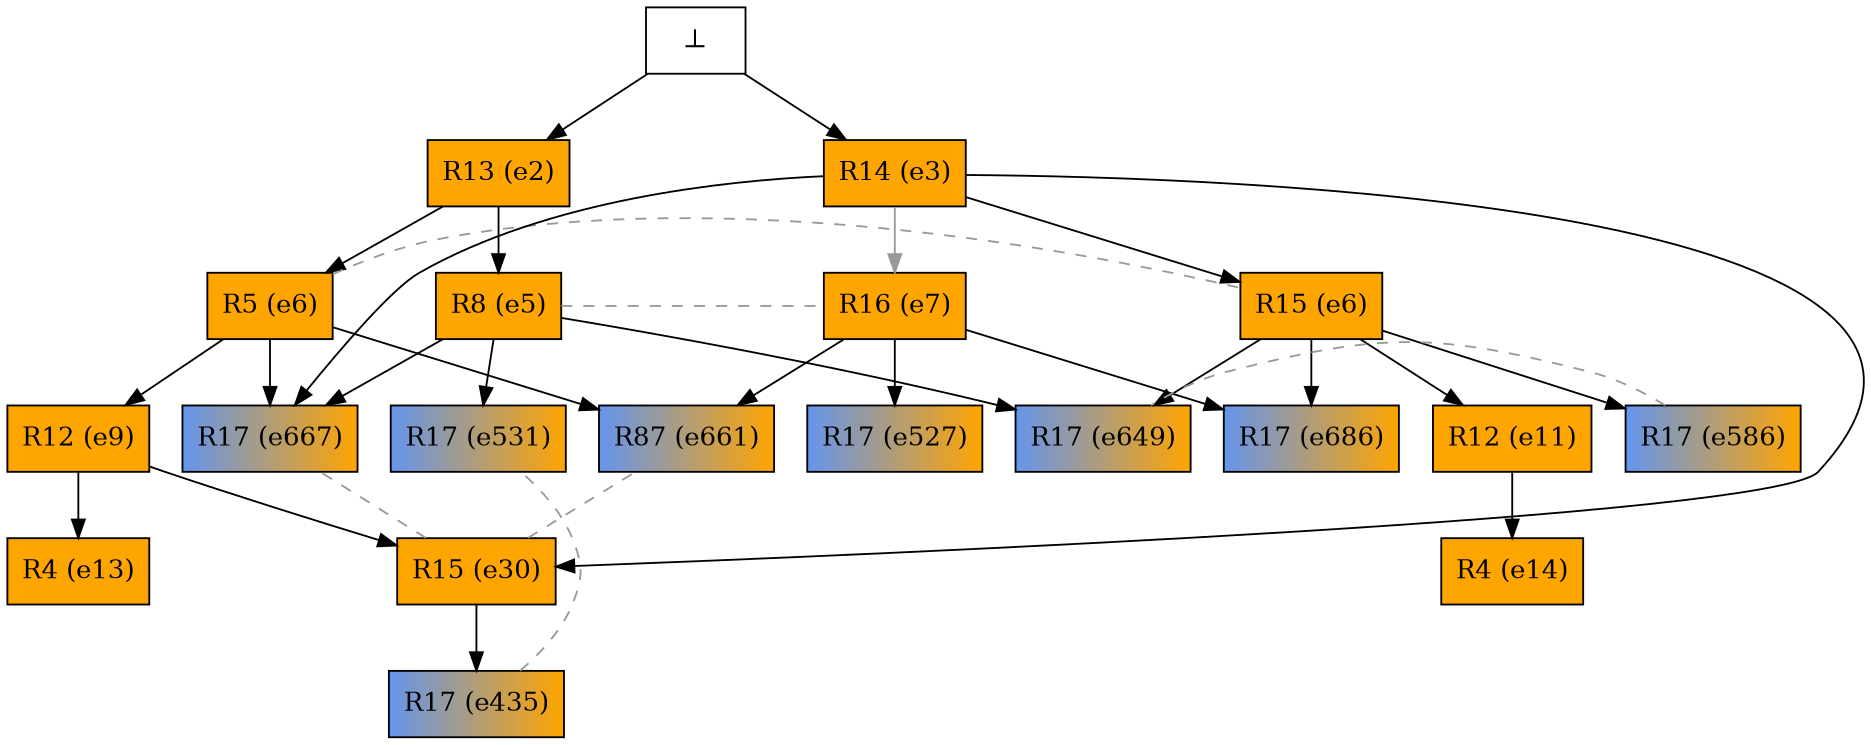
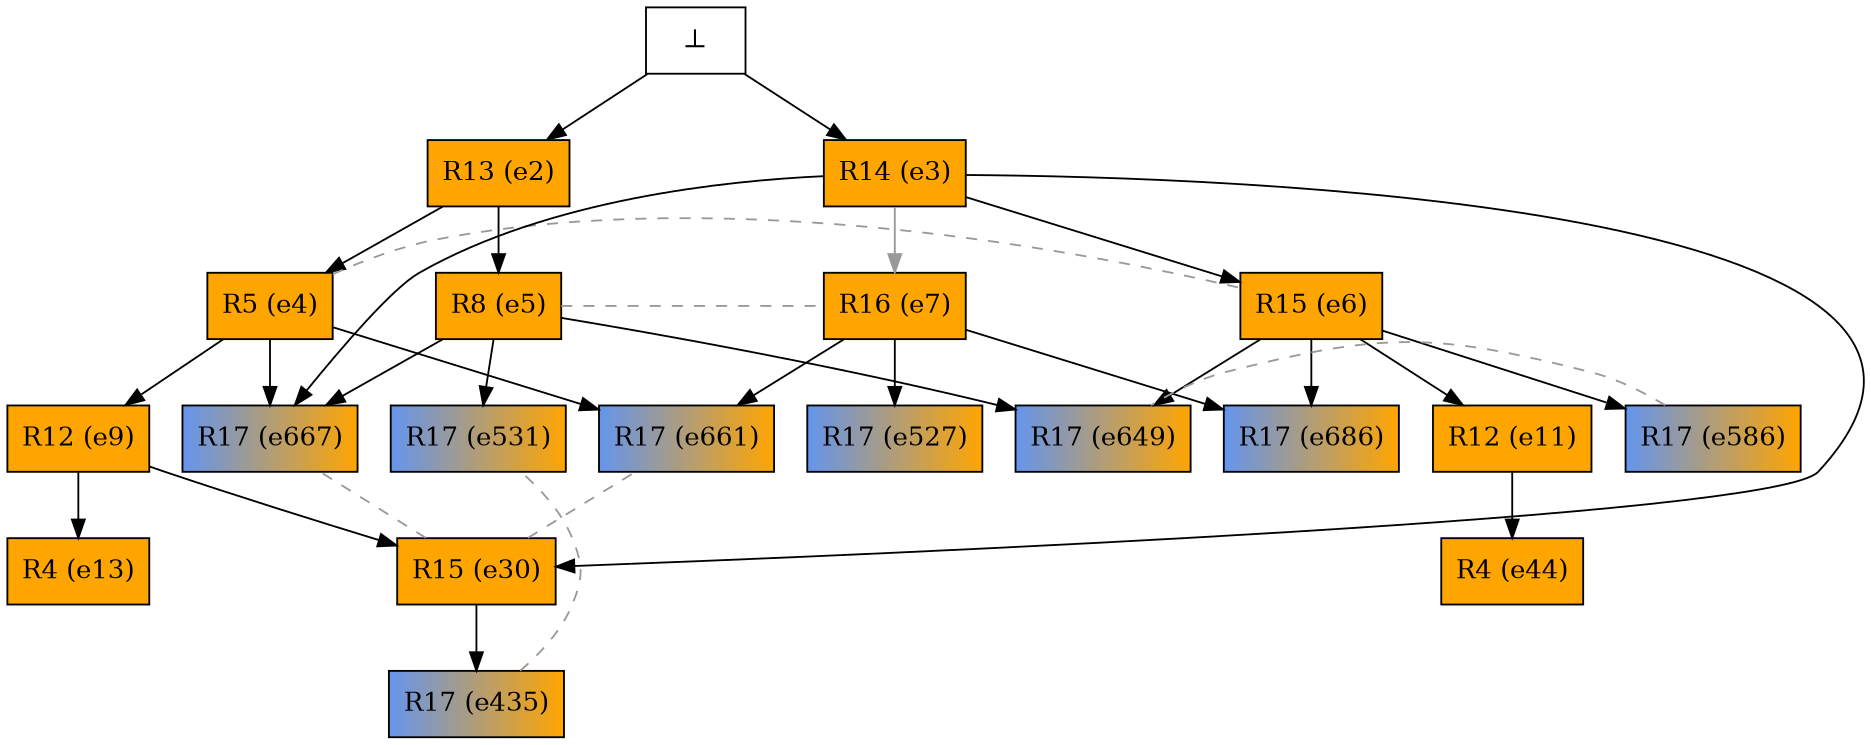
node "R5 (e6)": label "R5 (e6)" -> "R5 (e4)"
node "R87 (e661)": label "R87 (e661)" -> "R17 (e661)"
node "R4 (e14)": label "R4 (e14)" -> "R4 (e44)"
